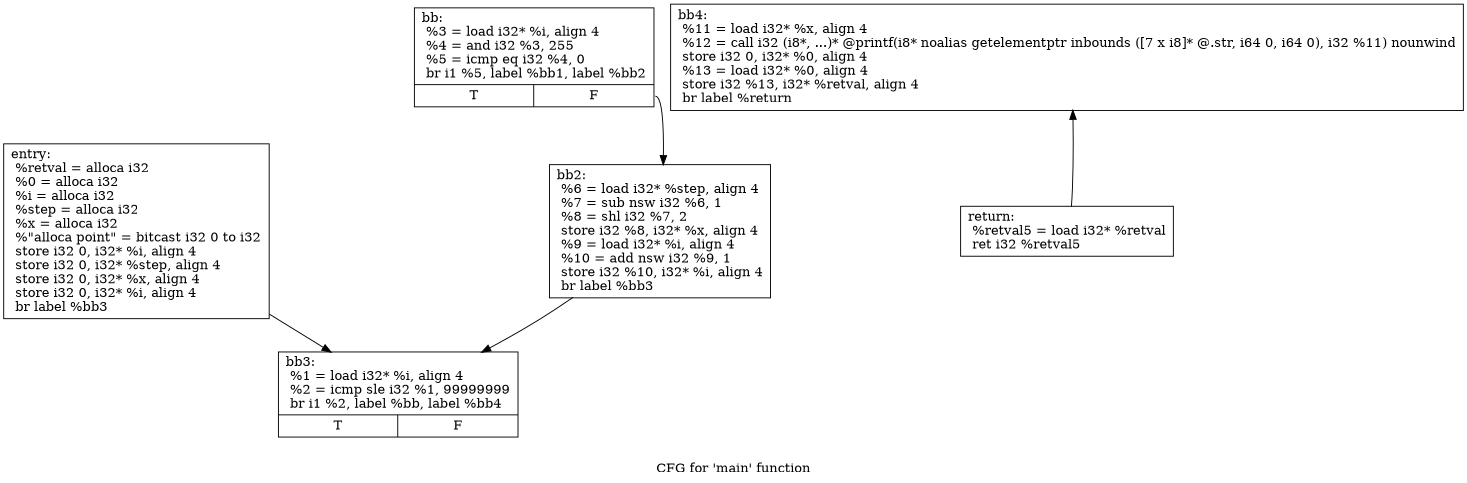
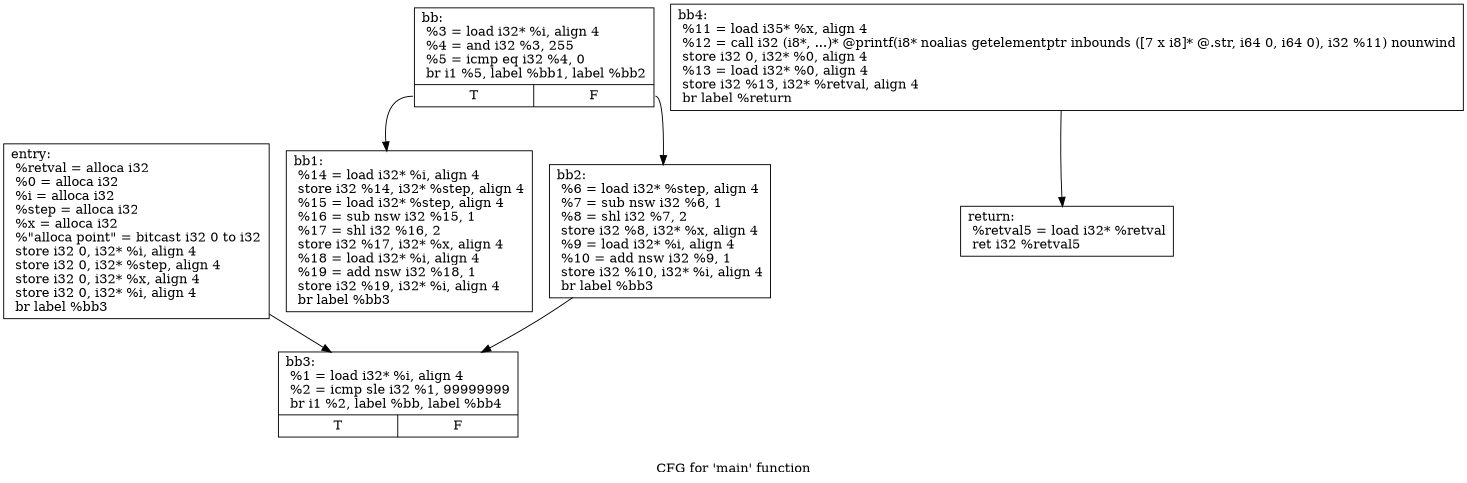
node "bb4:": text "%11 = load i32* %x, align 4" -> "%11 = load i35* %x, align 4"
edge "return:" -> "bb4:": reversed
node "bb1:": added
